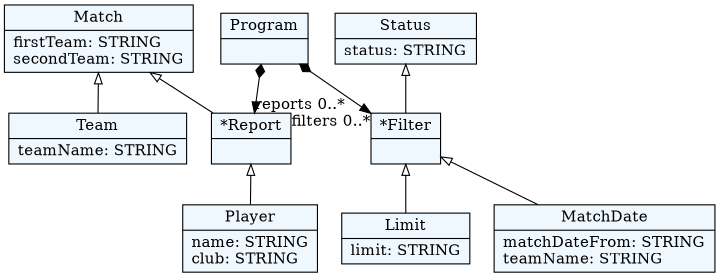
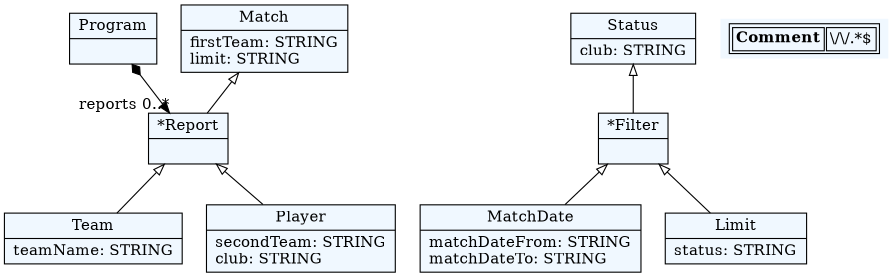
node "Comment": added
node "Status": text "status: STRING" -> "club: STRING"
node "Match": text "secondTeam: STRING" -> "limit: STRING"
edge "Program" -- "*Filter": removed
edge "Team" -> "Match": now "Team" -> "*Report"
node "Player": text "name: STRING" -> "secondTeam: STRING"
node "Limit": text "limit: STRING" -> "status: STRING"
node "MatchDate": text "teamName: STRING" -> "matchDateTo: STRING"
